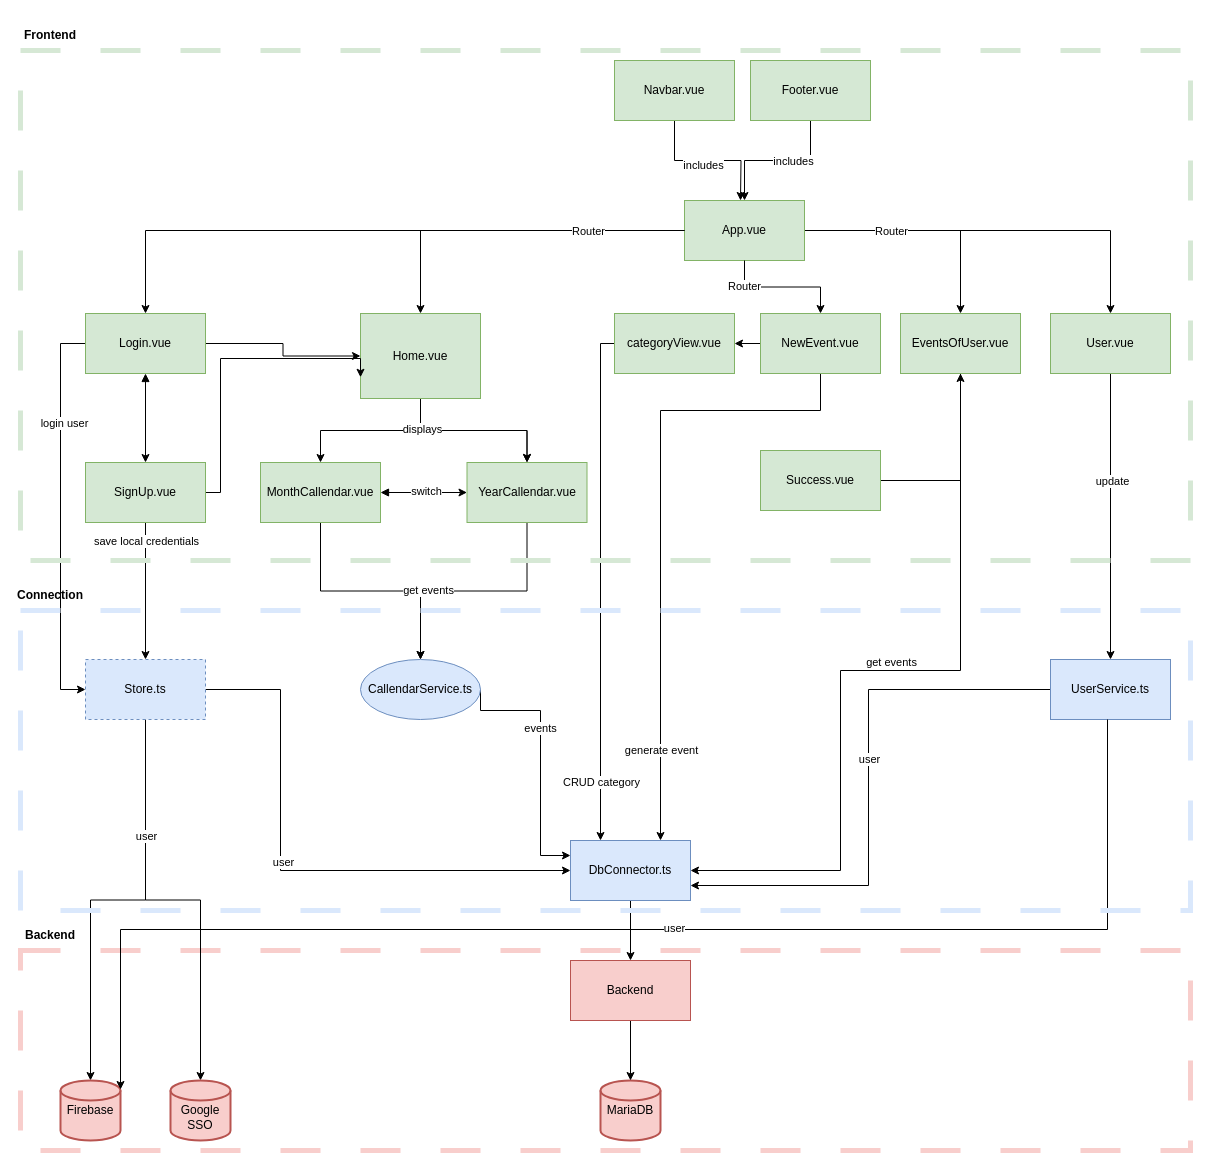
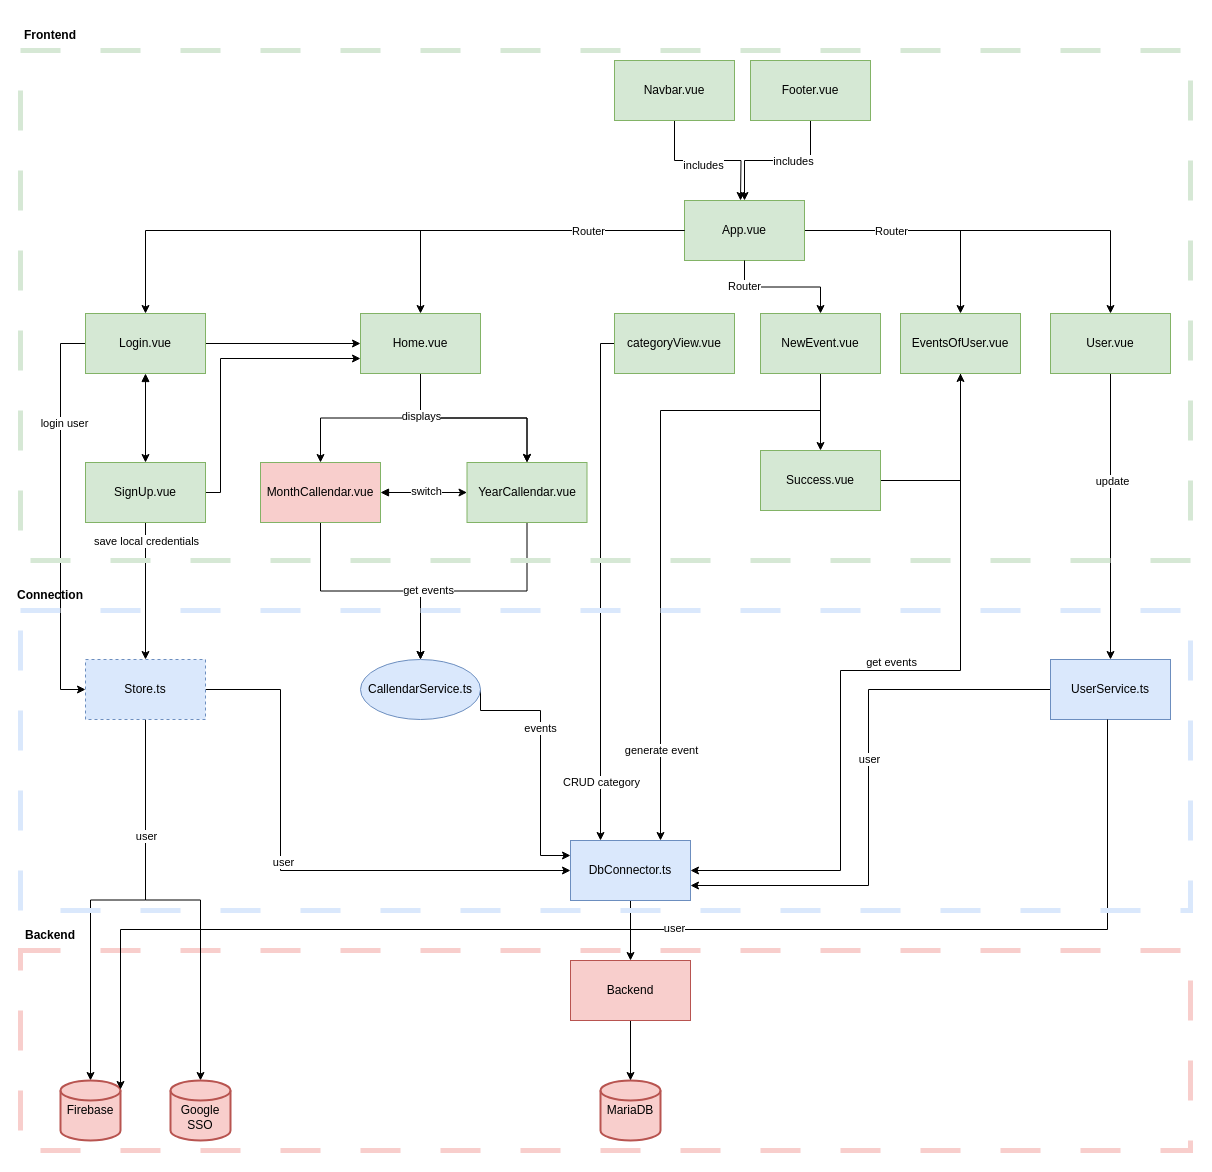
edge "NewEvent.vue" -> "categoryView.vue": now "NewEvent.vue" -> "Success.vue"
node "Home.vue": size 120x85 -> 120x60
node "MonthCallendar.vue": fillcolor #d5e8d4 -> #f8cecc
